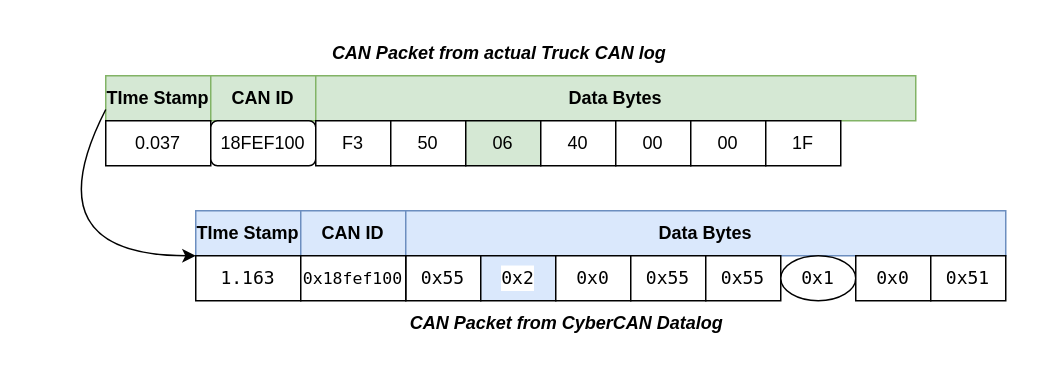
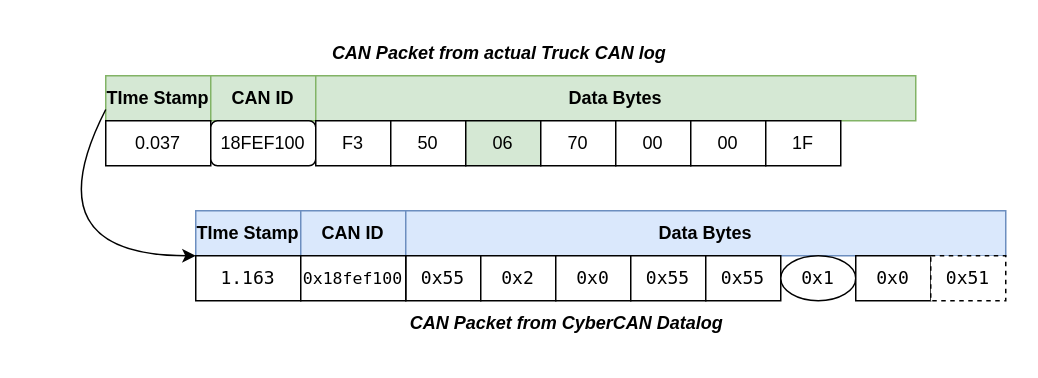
node "40": label "40" -> "70"
node "0x2": fillcolor #dae8fc -> #ffffff
node "0x51": style solid -> dashed
